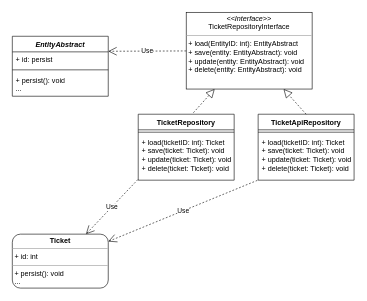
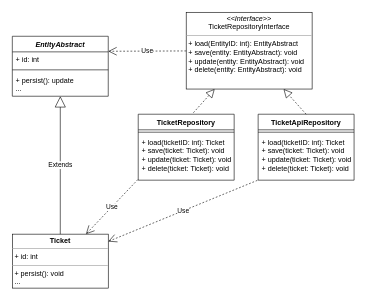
node "+ id: persist": label "+ id: persist" -> "+ id: int"
node "+ persist(): void ...": label "+ persist(): void ..." -> "+ persist(): update ..."
edge "Ticket + id: int + persist(): void ..." -> "EntityAbstract": added, label "Extends"
node "Ticket + id: int + persist(): void ...": shape rounded rectangle -> rectangle
